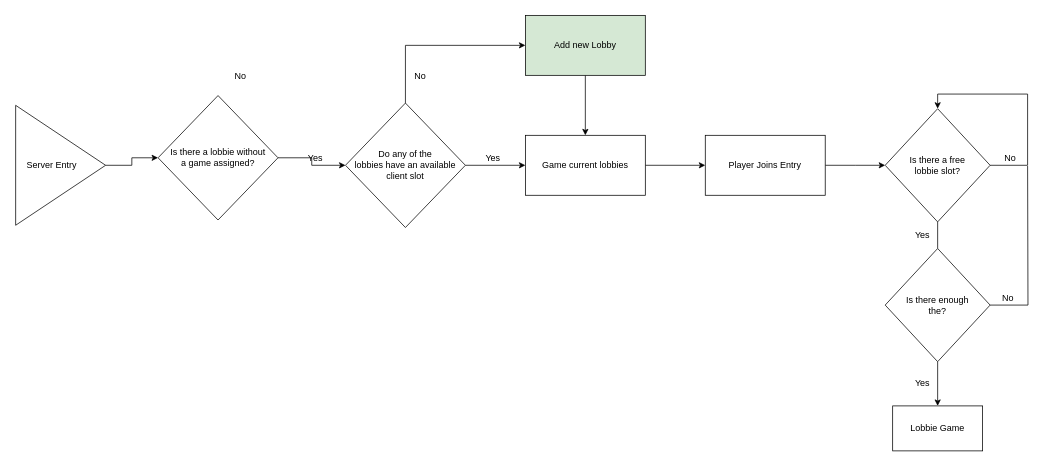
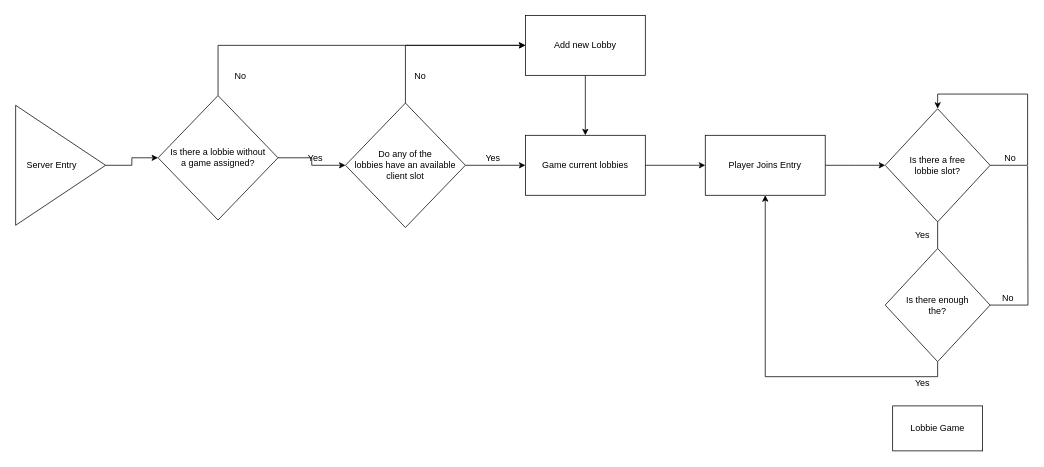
edge "Is there a lobbie without a game assigned?" -> "Add new Lobby": added
node "Add new Lobby": fillcolor #d5e8d4 -> #ffffff
edge "Is there enough the?" -> "Lobbie Game": now "Is there enough the?" -> "Player Joins Entry"
